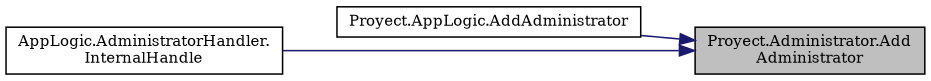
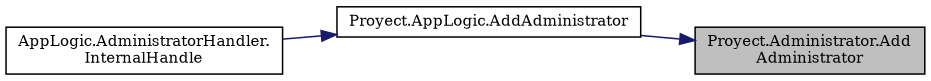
edge "AppLogic.AdministratorHandler. InternalHandle" -> "Proyect.Administrator.Add Administrator": now "AppLogic.AdministratorHandler. InternalHandle" -> "Proyect.AppLogic.AddAdministrator"
